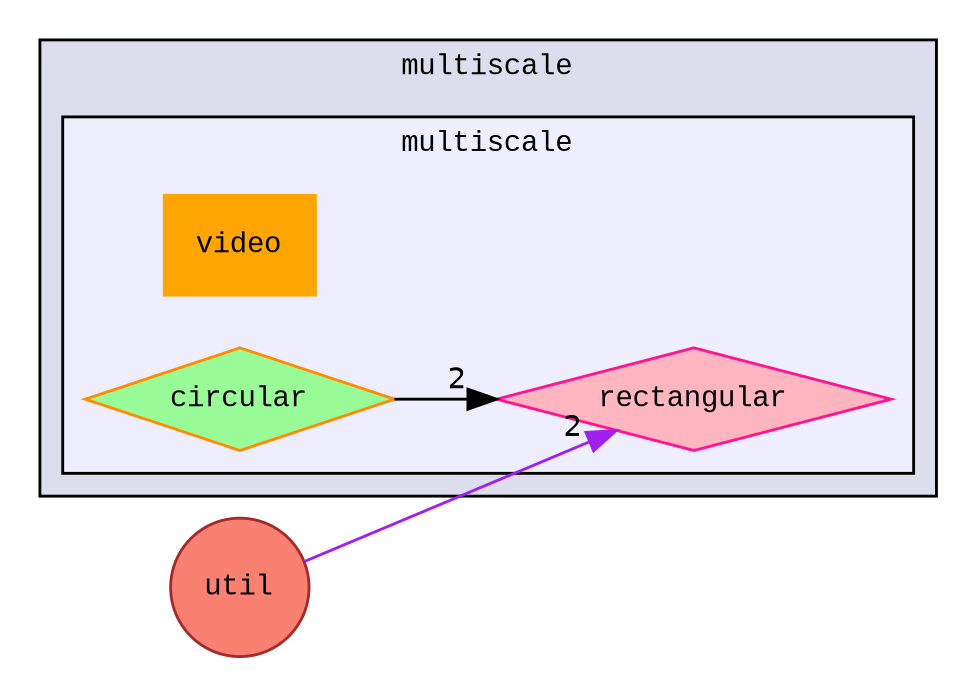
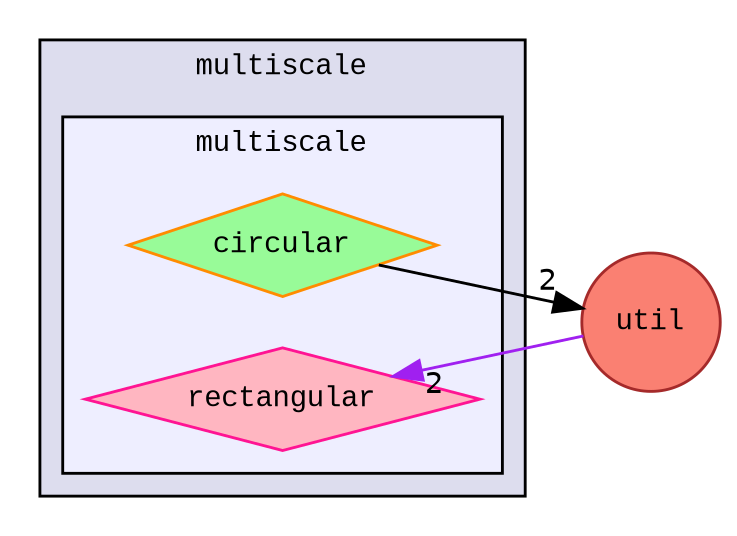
node "video": removed
edge "circular" -> "rectangular": now "circular" -> "util"
